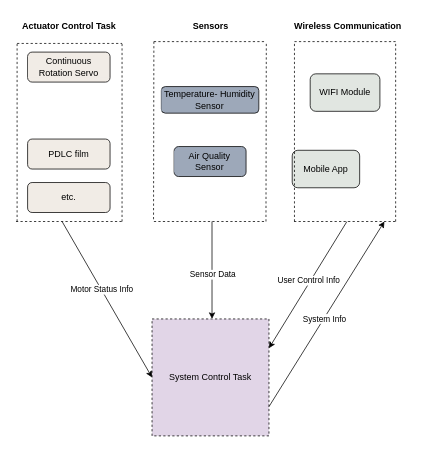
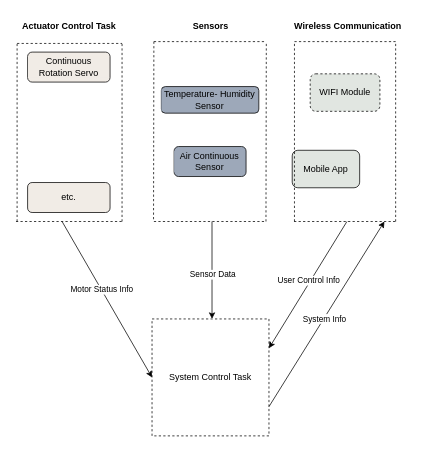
node "WIFI Module": style solid -> dashed
node "PDLC film": removed
node "Air Quality Sensor": label "Air Quality Sensor" -> "Air Continuous Sensor"
node "System Control Task": fillcolor #e1d5e7 -> #ffffff
